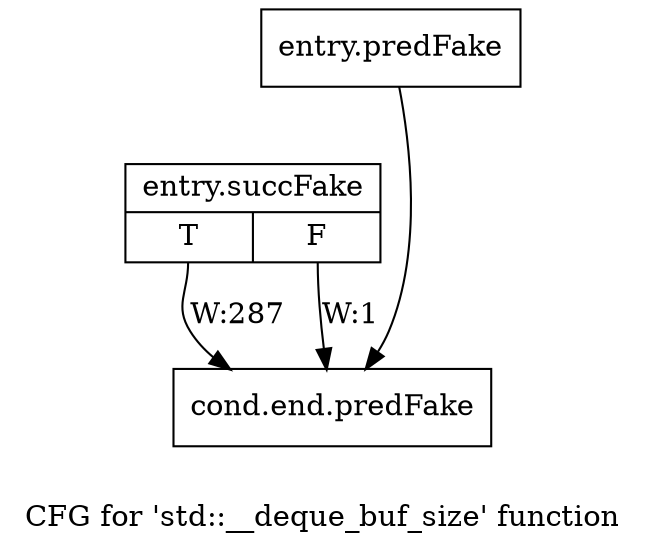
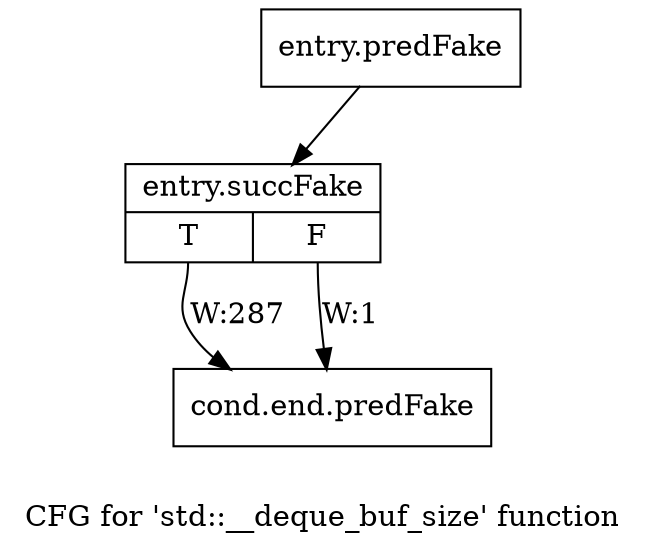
edge "entry.predFake" -> "cond.end.predFake": now "entry.predFake" -> "entry.succFake"
